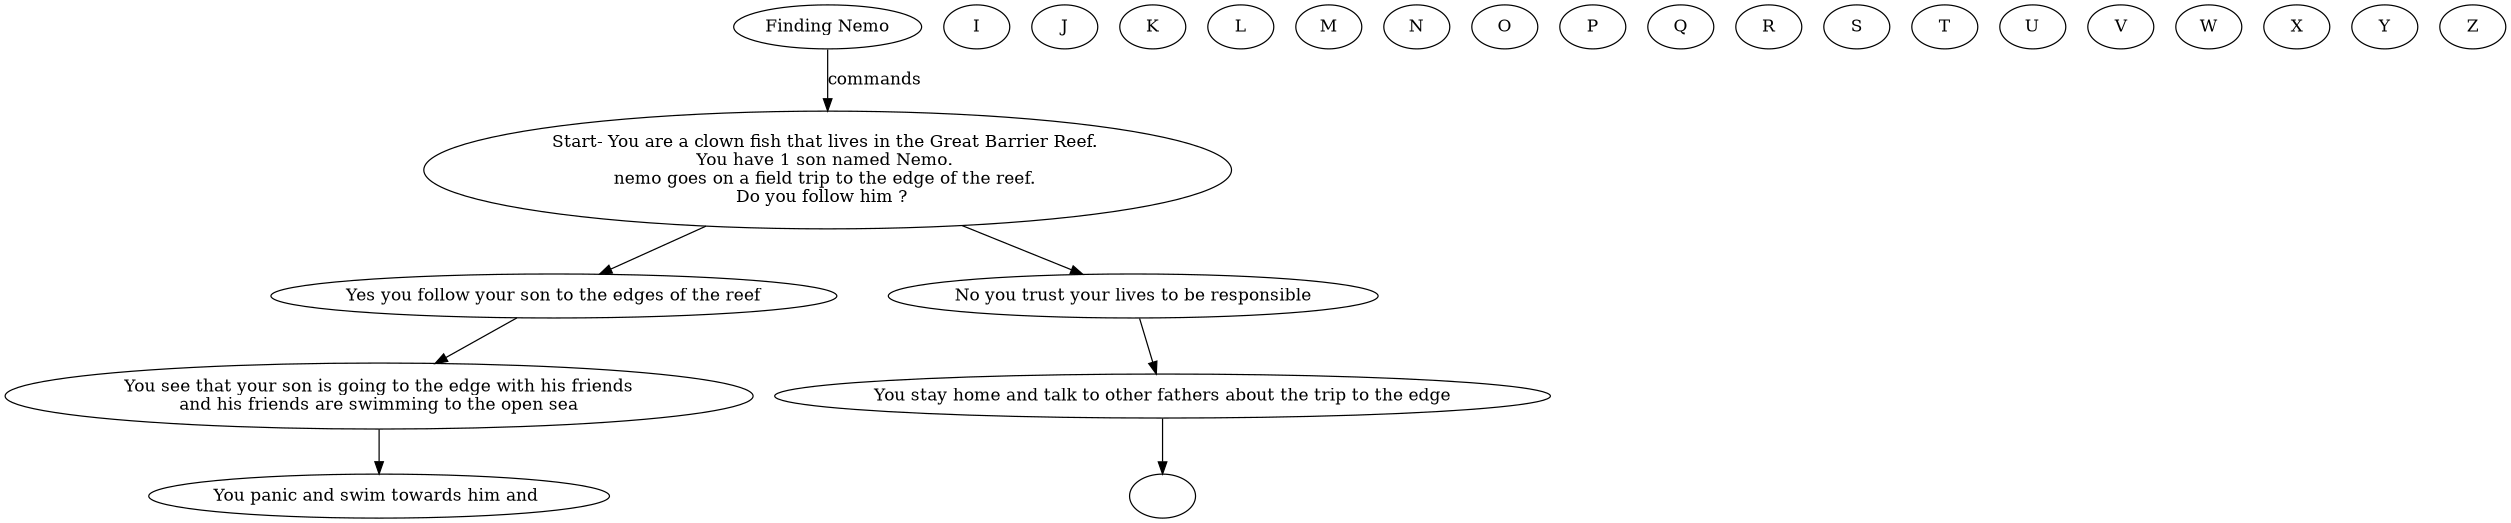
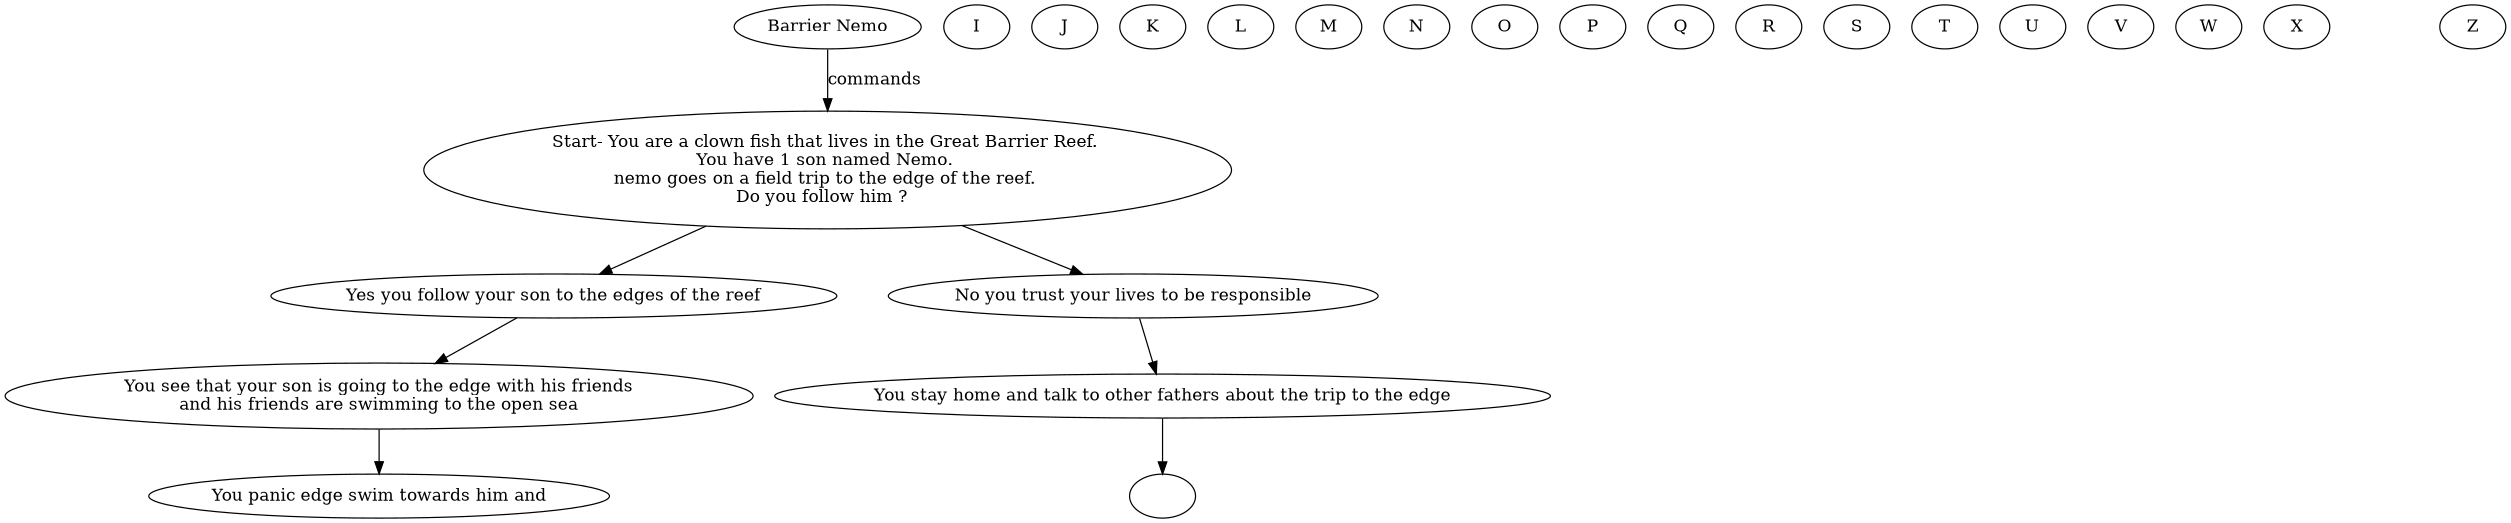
node "Finding Nemo": label "Finding Nemo" -> "Barrier Nemo"
node "Y": removed
node "You panic and swim towards him and": label "You panic and swim towards him and" -> "You panic edge swim towards him and"
